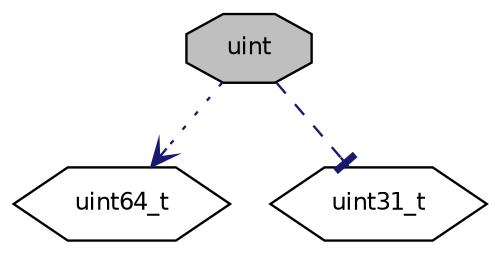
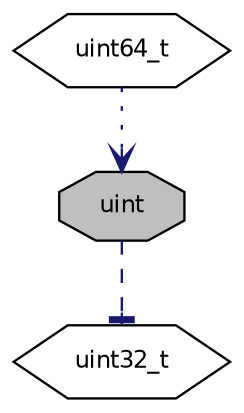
edge "uint" -> "uint64_t": reversed
node "uint31_t": label "uint31_t" -> "uint32_t"
